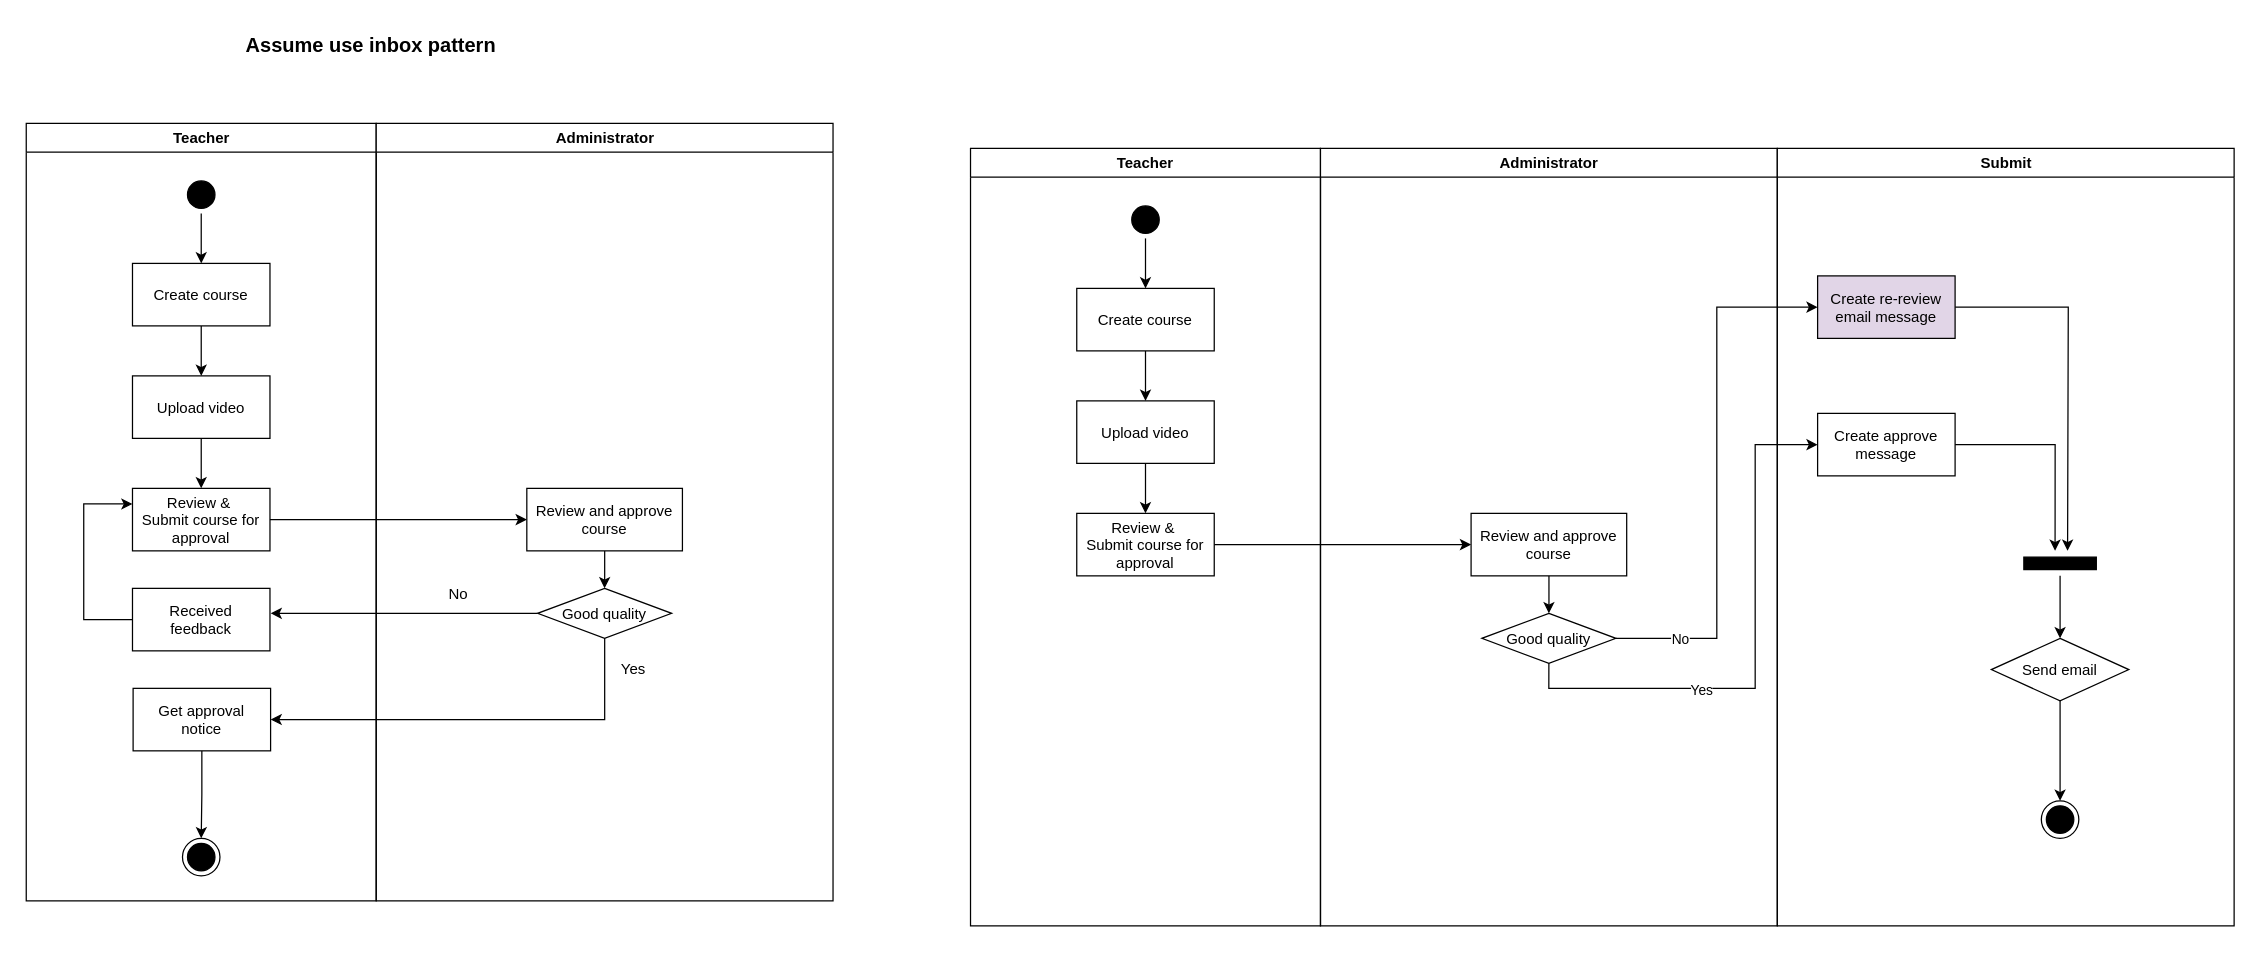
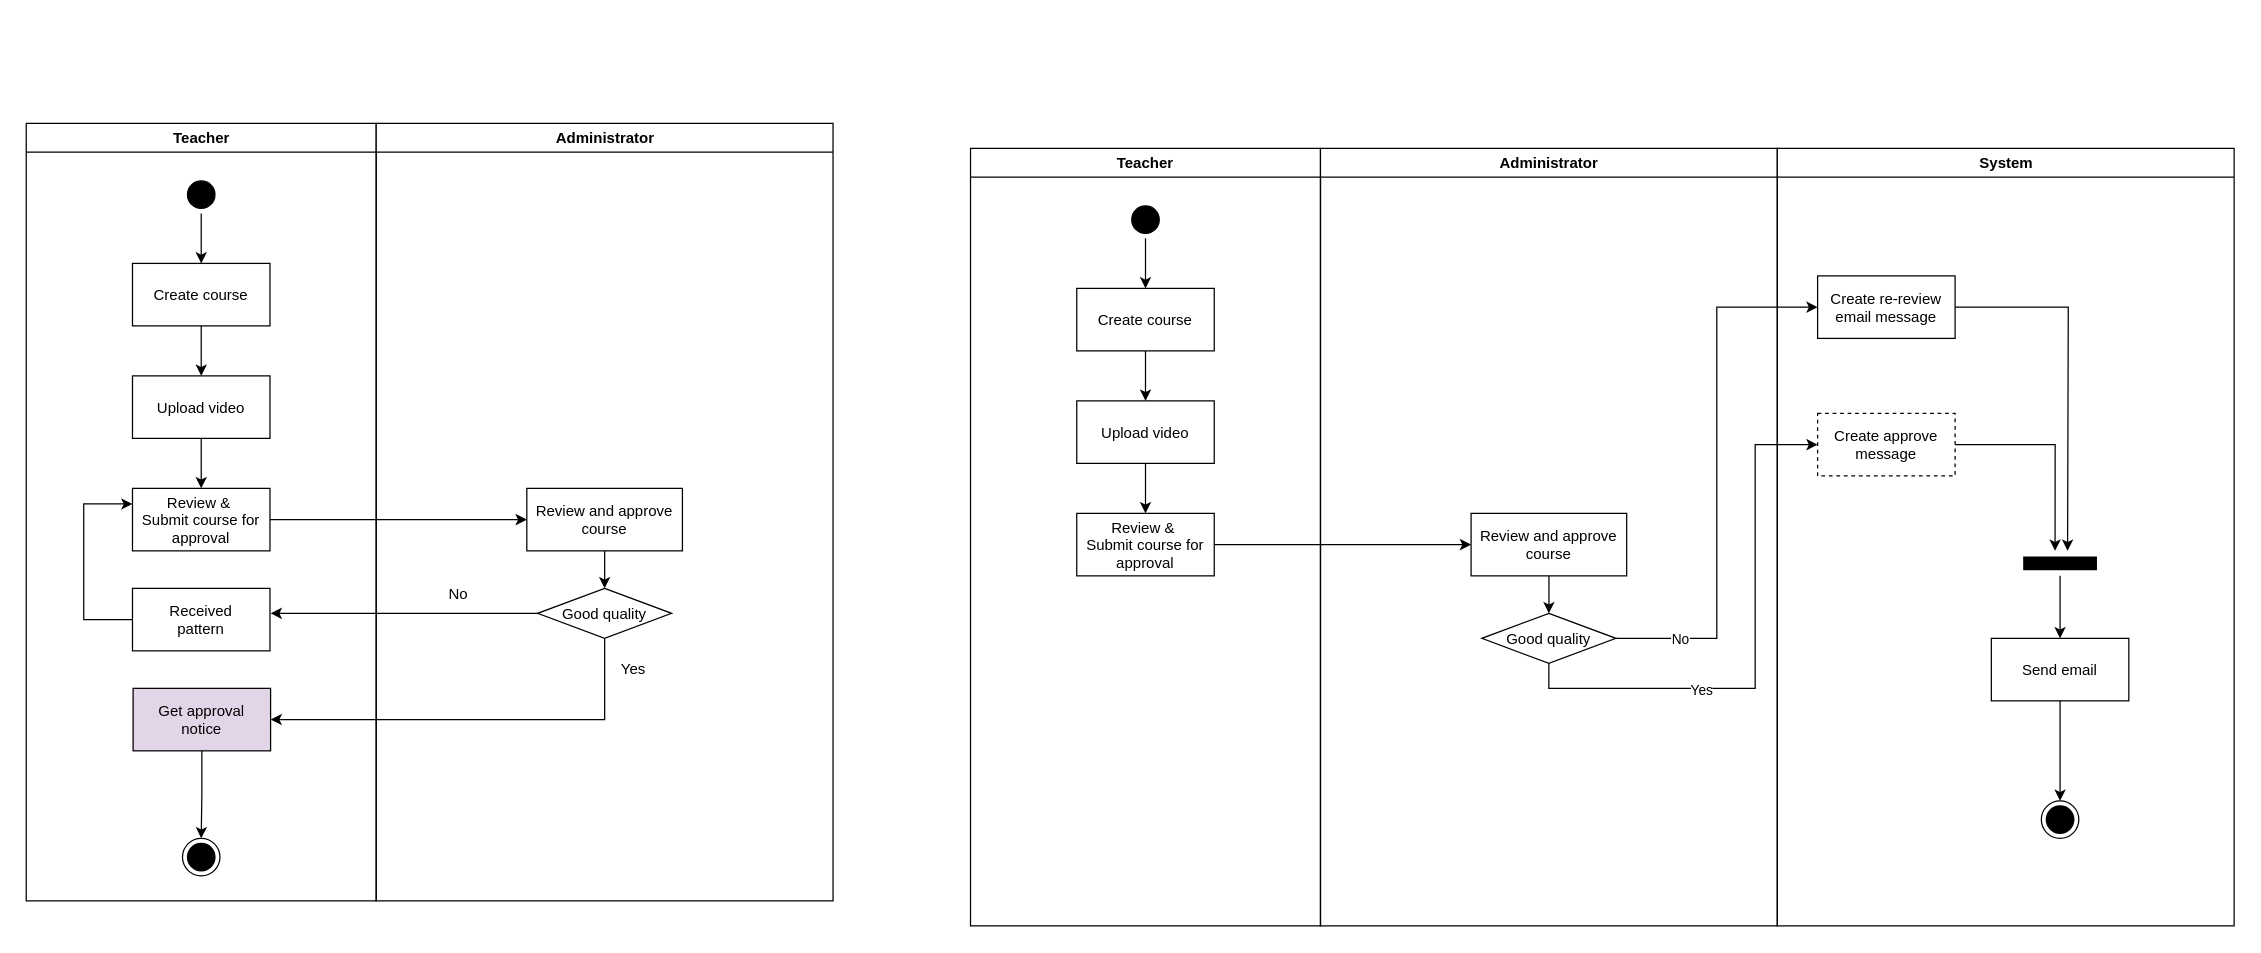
node "Assume use inbox pattern": removed
node "Submit": label "Submit" -> "System"
node "Create re-review email message": fillcolor #e1d5e7 -> #ffffff
node "Create approve message": style solid -> dashed
node "Received feedback": label "Received feedback" -> "Received pattern"
node "Send email": shape diamond -> rectangle
node "Get approval notice": fillcolor #ffffff -> #e1d5e7
